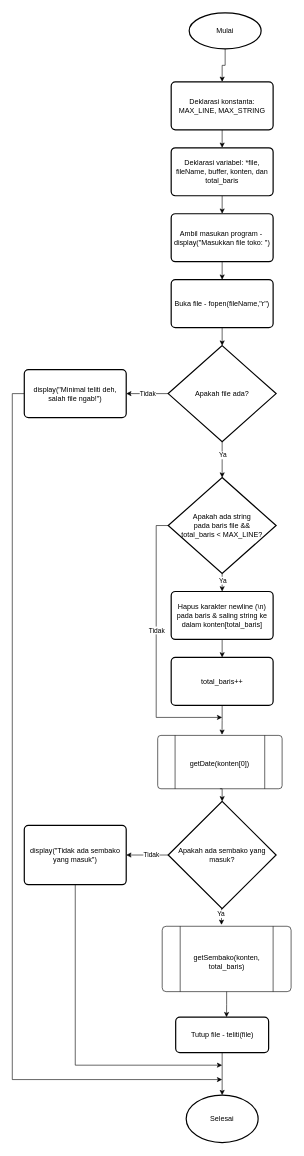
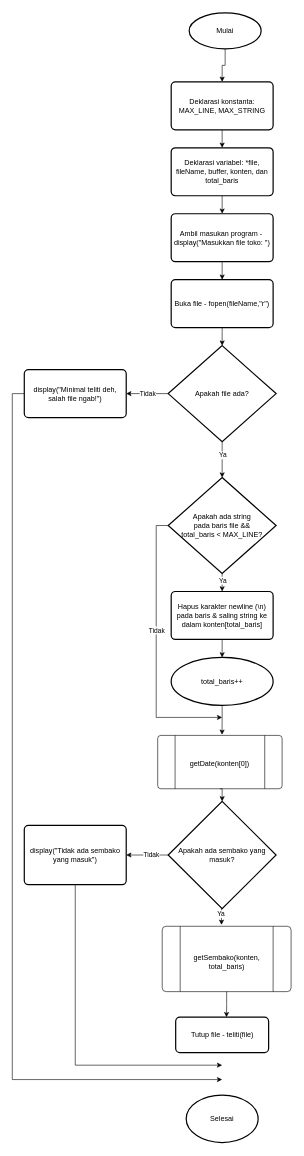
node "total_baris++": shape rounded rectangle -> ellipse
edge "Tutup file - teliti(file)" -> "Selesai": removed
